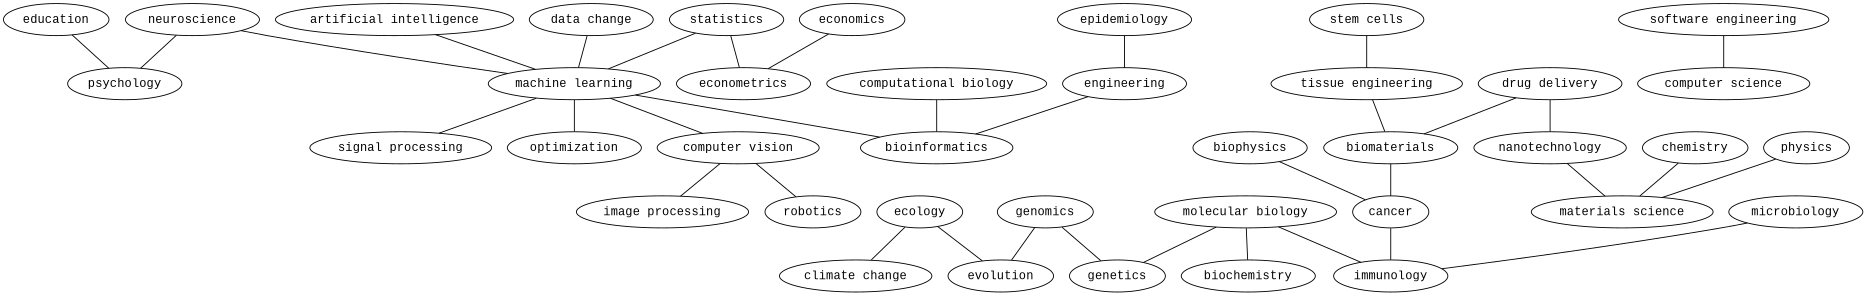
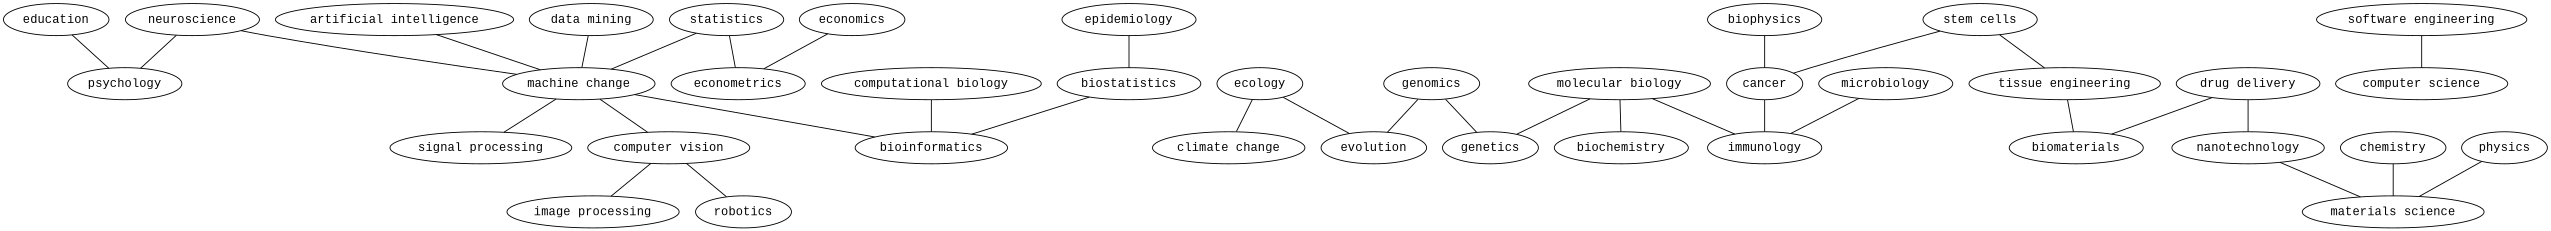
node "data change": label "data change" -> "data mining"
node "machine learning": label "machine learning" -> "machine change"
node "engineering": label "engineering" -> "biostatistics"
node "optimization": removed
edge "biomaterials" -- "cancer": now "stem cells" -- "cancer"
